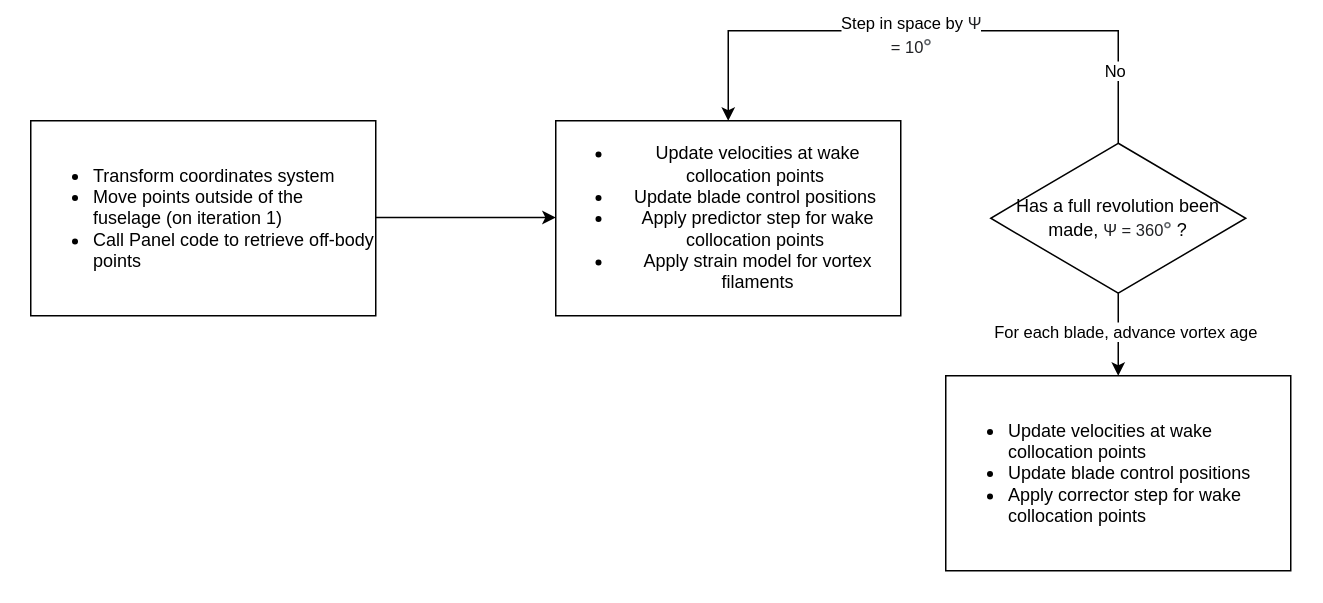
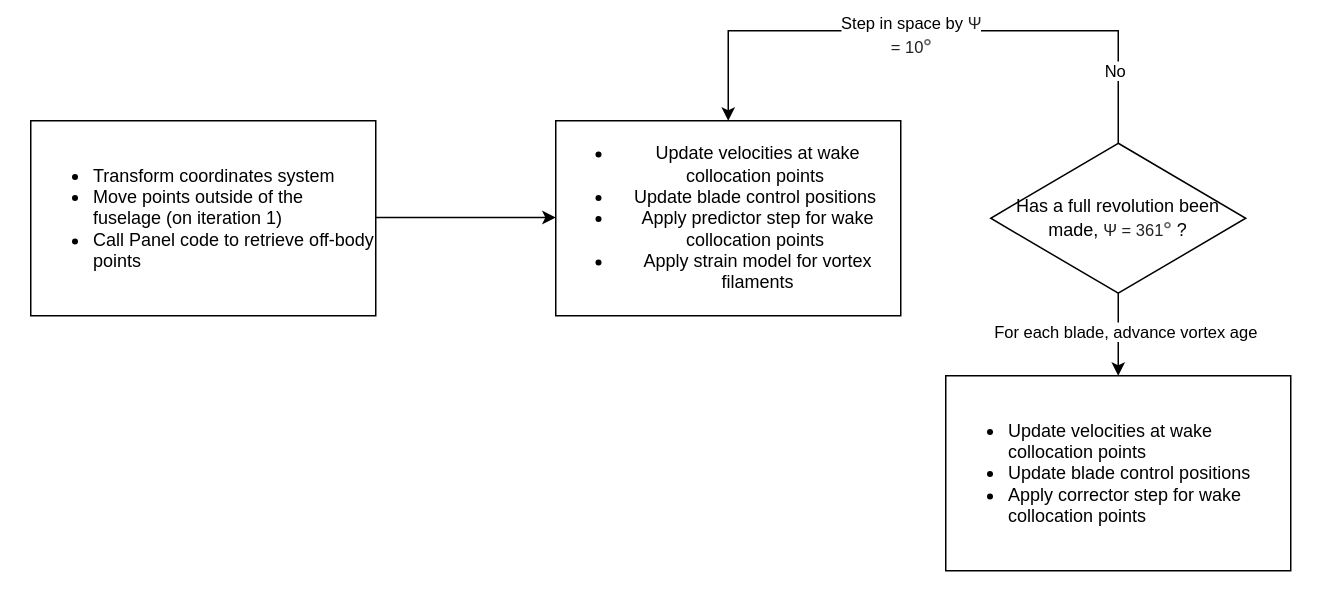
node "Has a full revolution been made, Ψ = 360° ?": label "Has a full revolution been made, Ψ = 360° ?" -> "Has a full revolution been made, Ψ = 361° ?"
